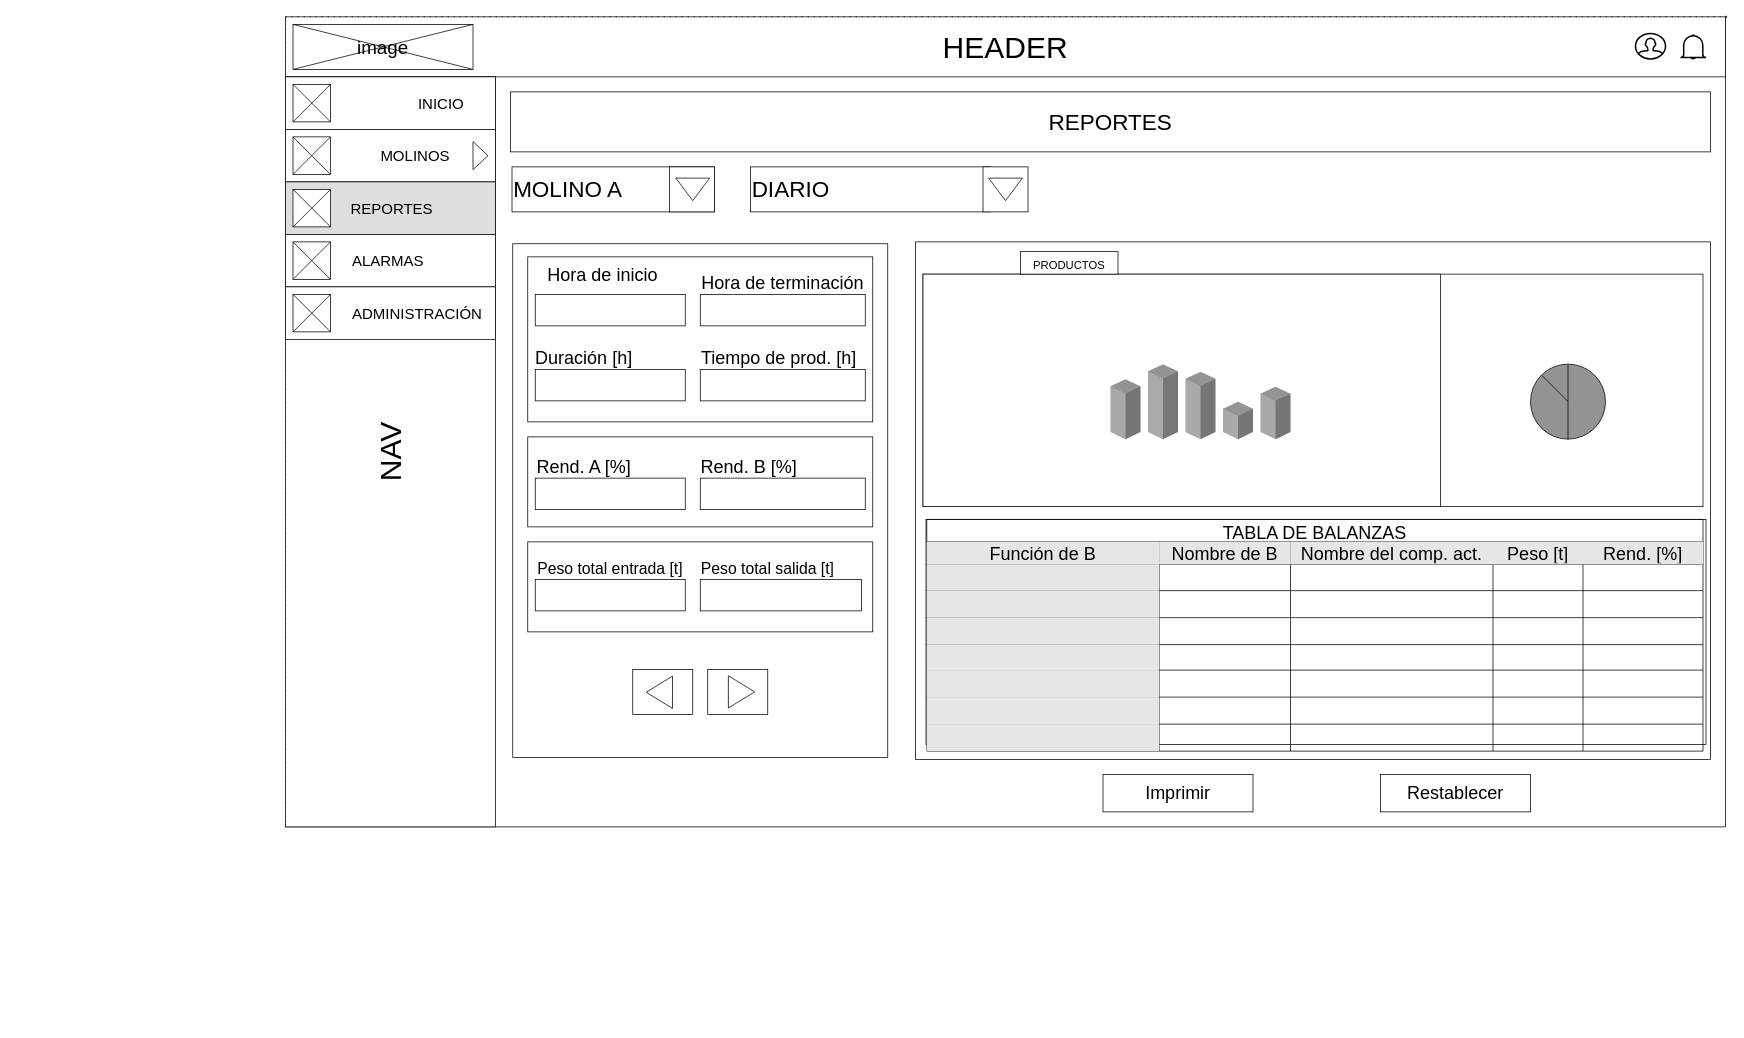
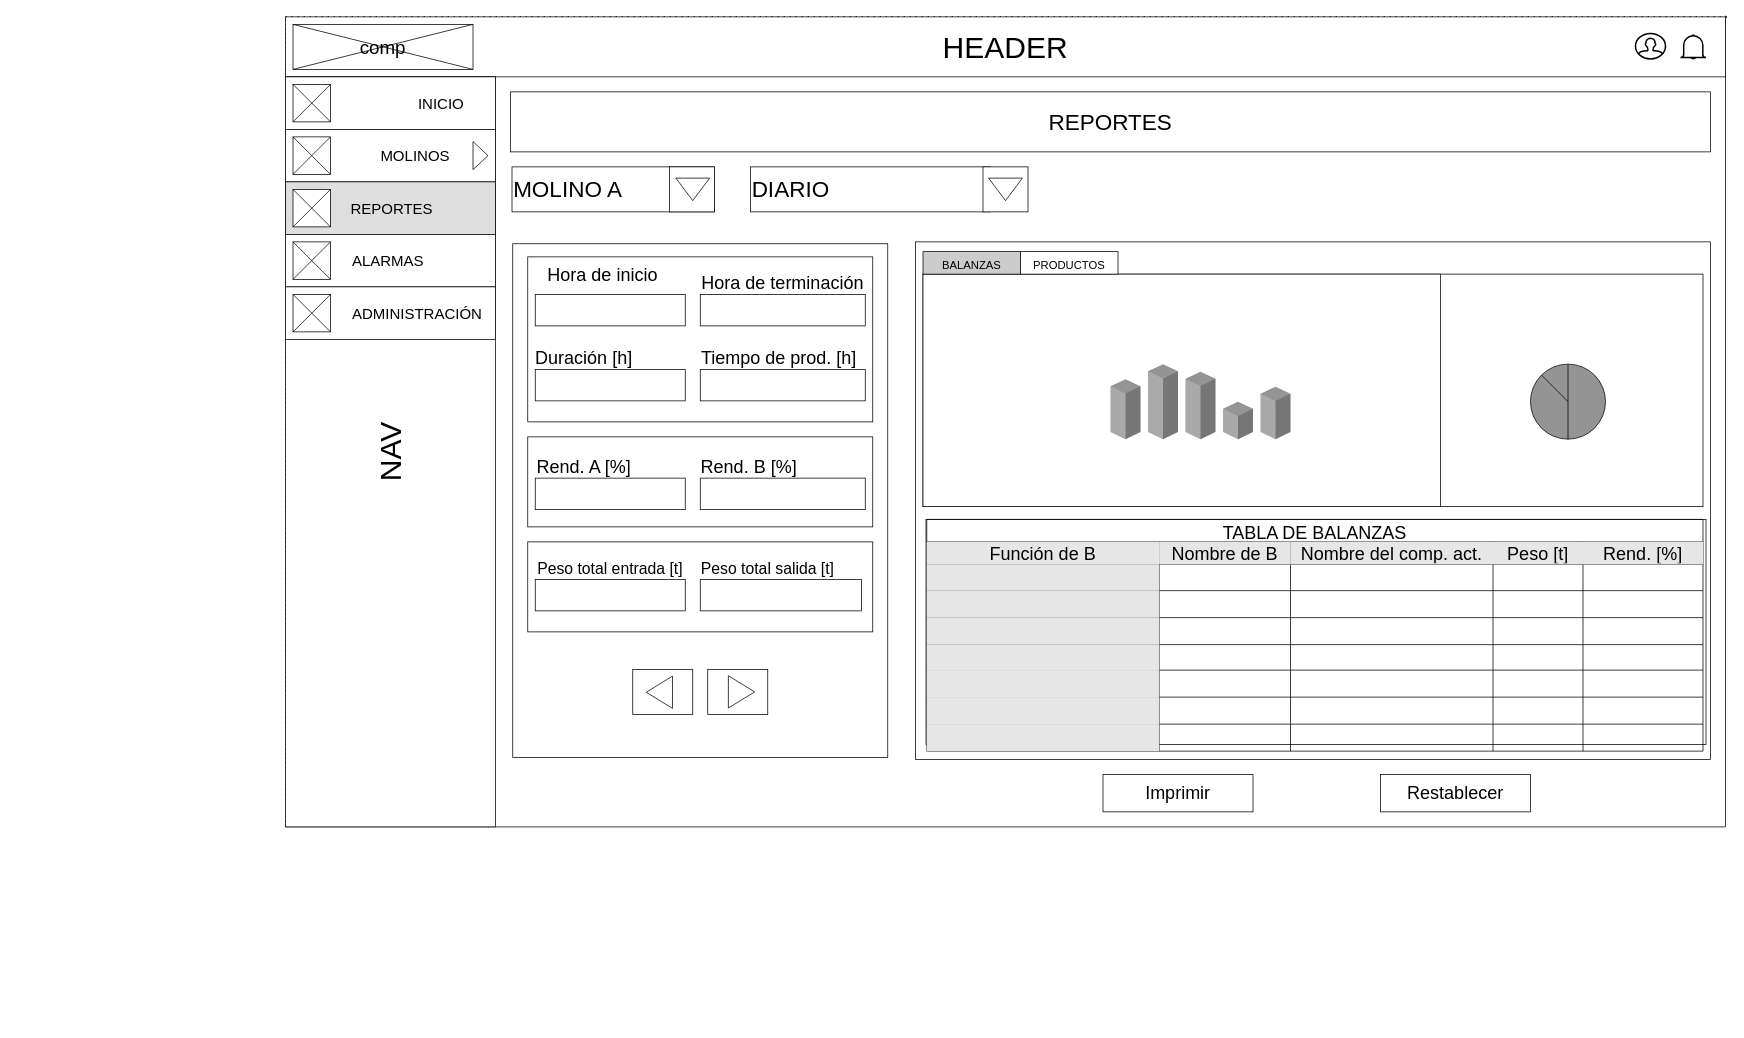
node "image": label "image" -> "comp"
node "BALANZAS": added
